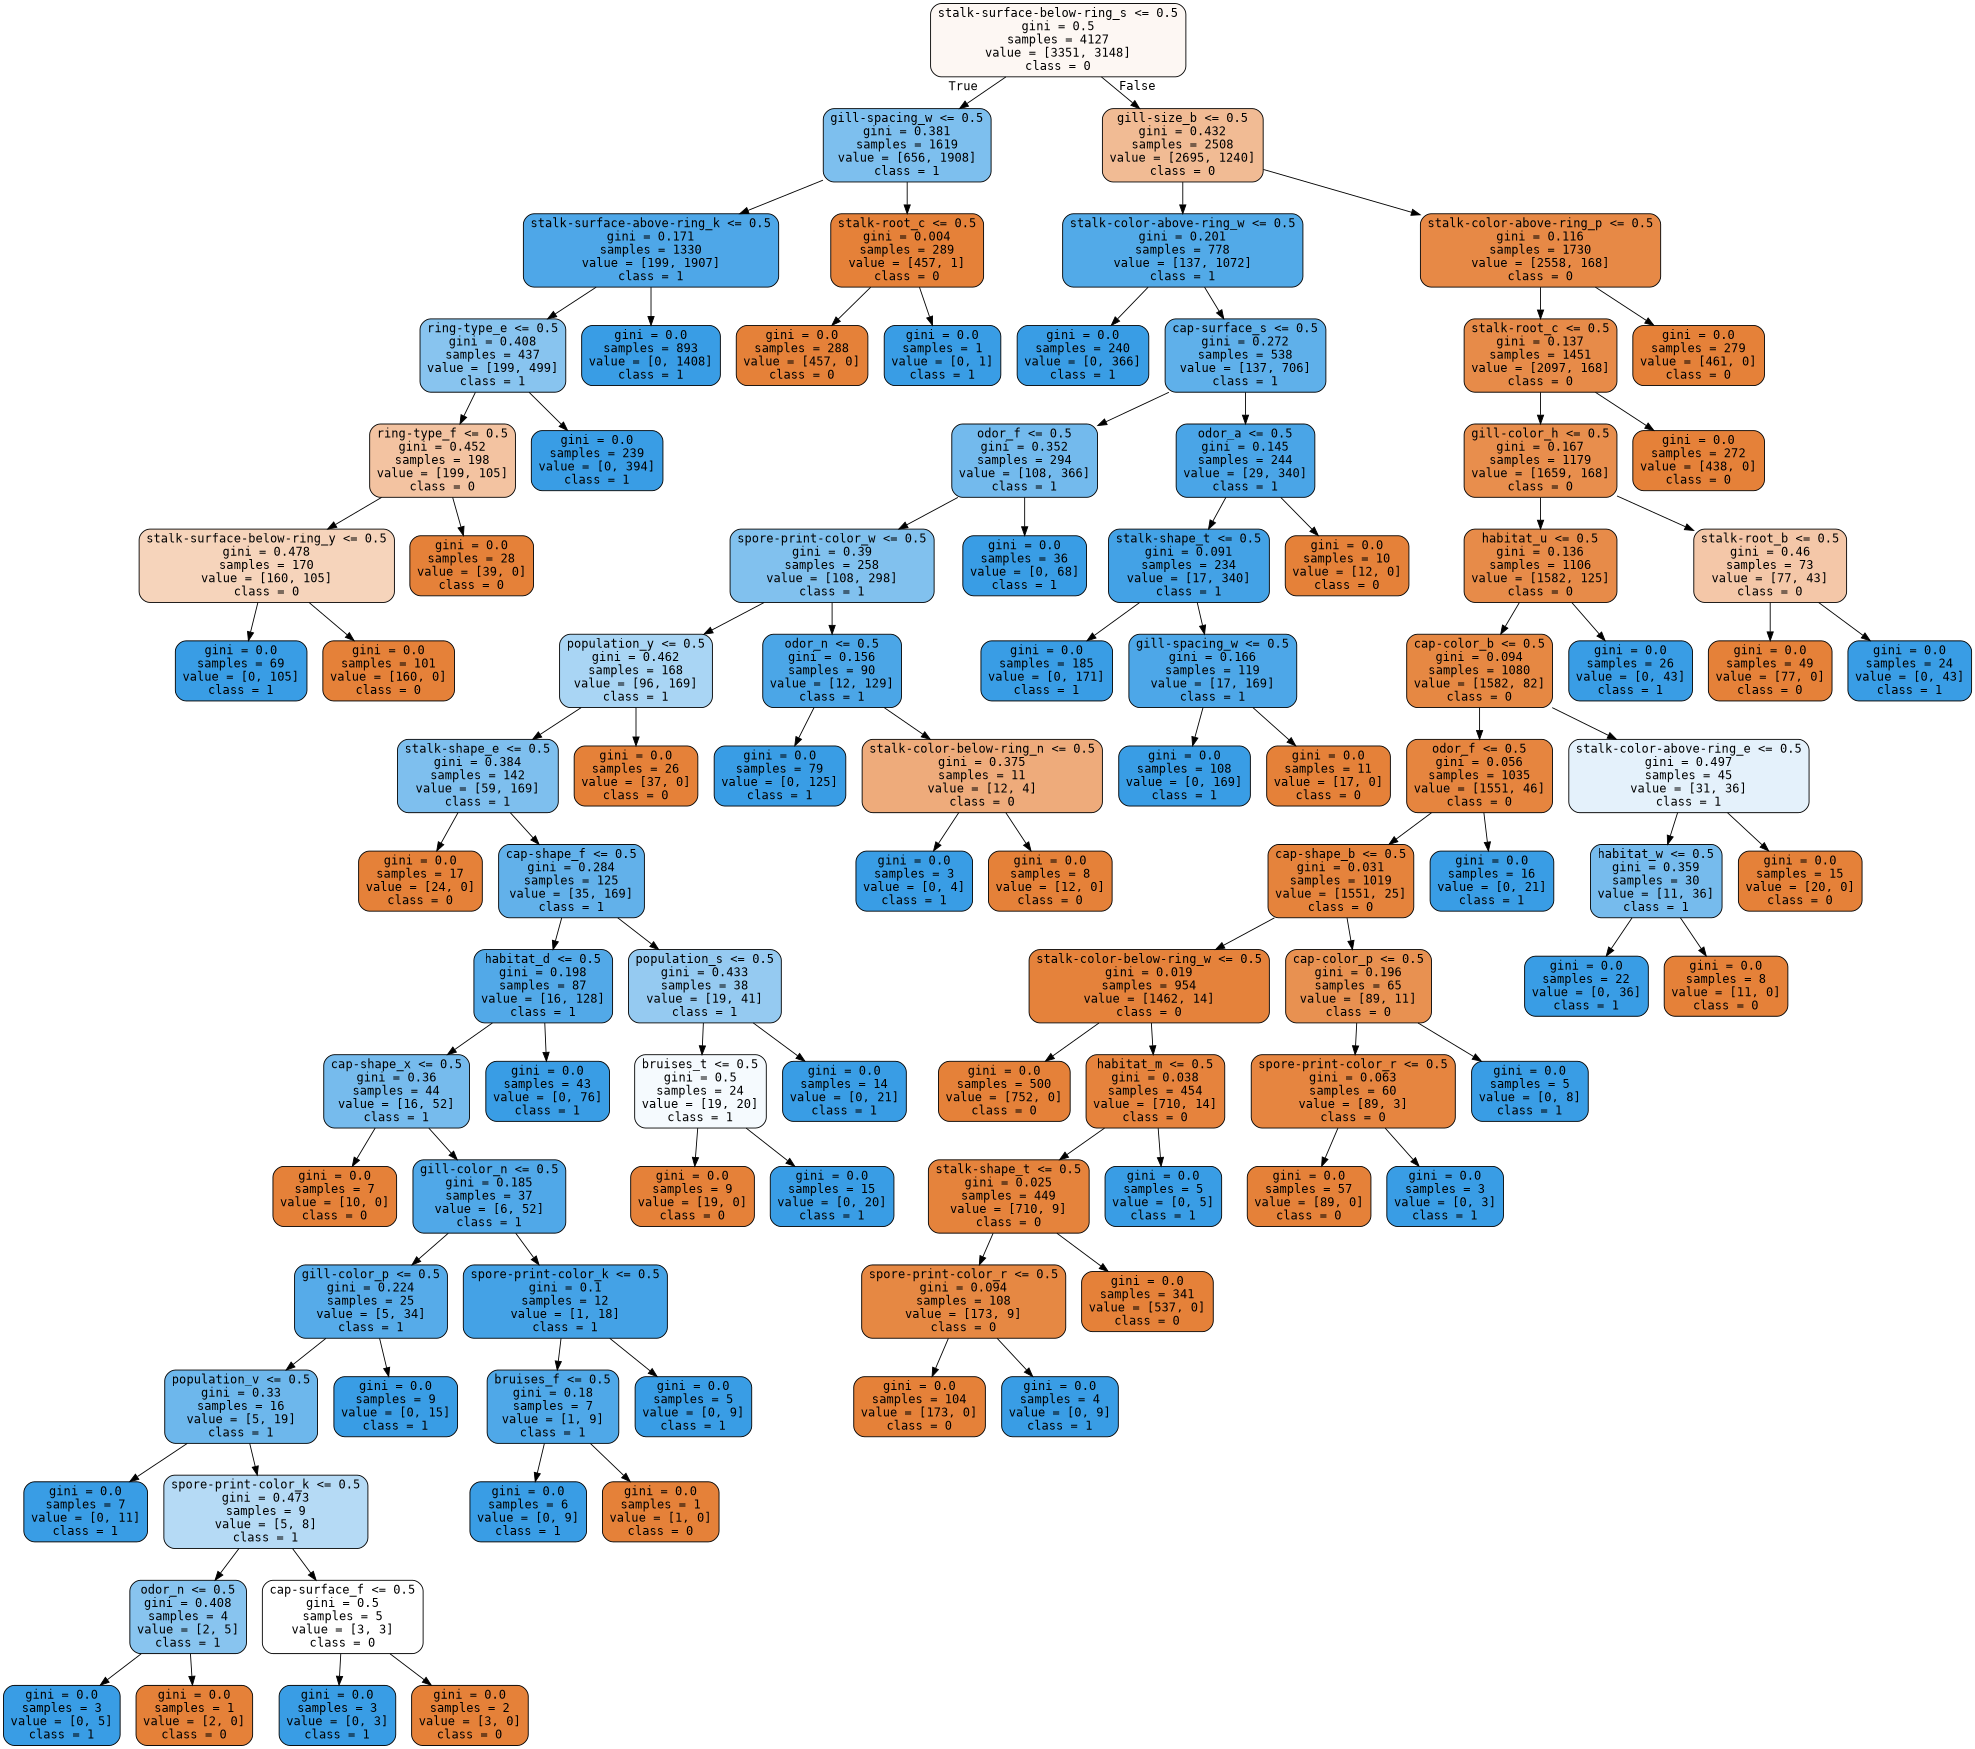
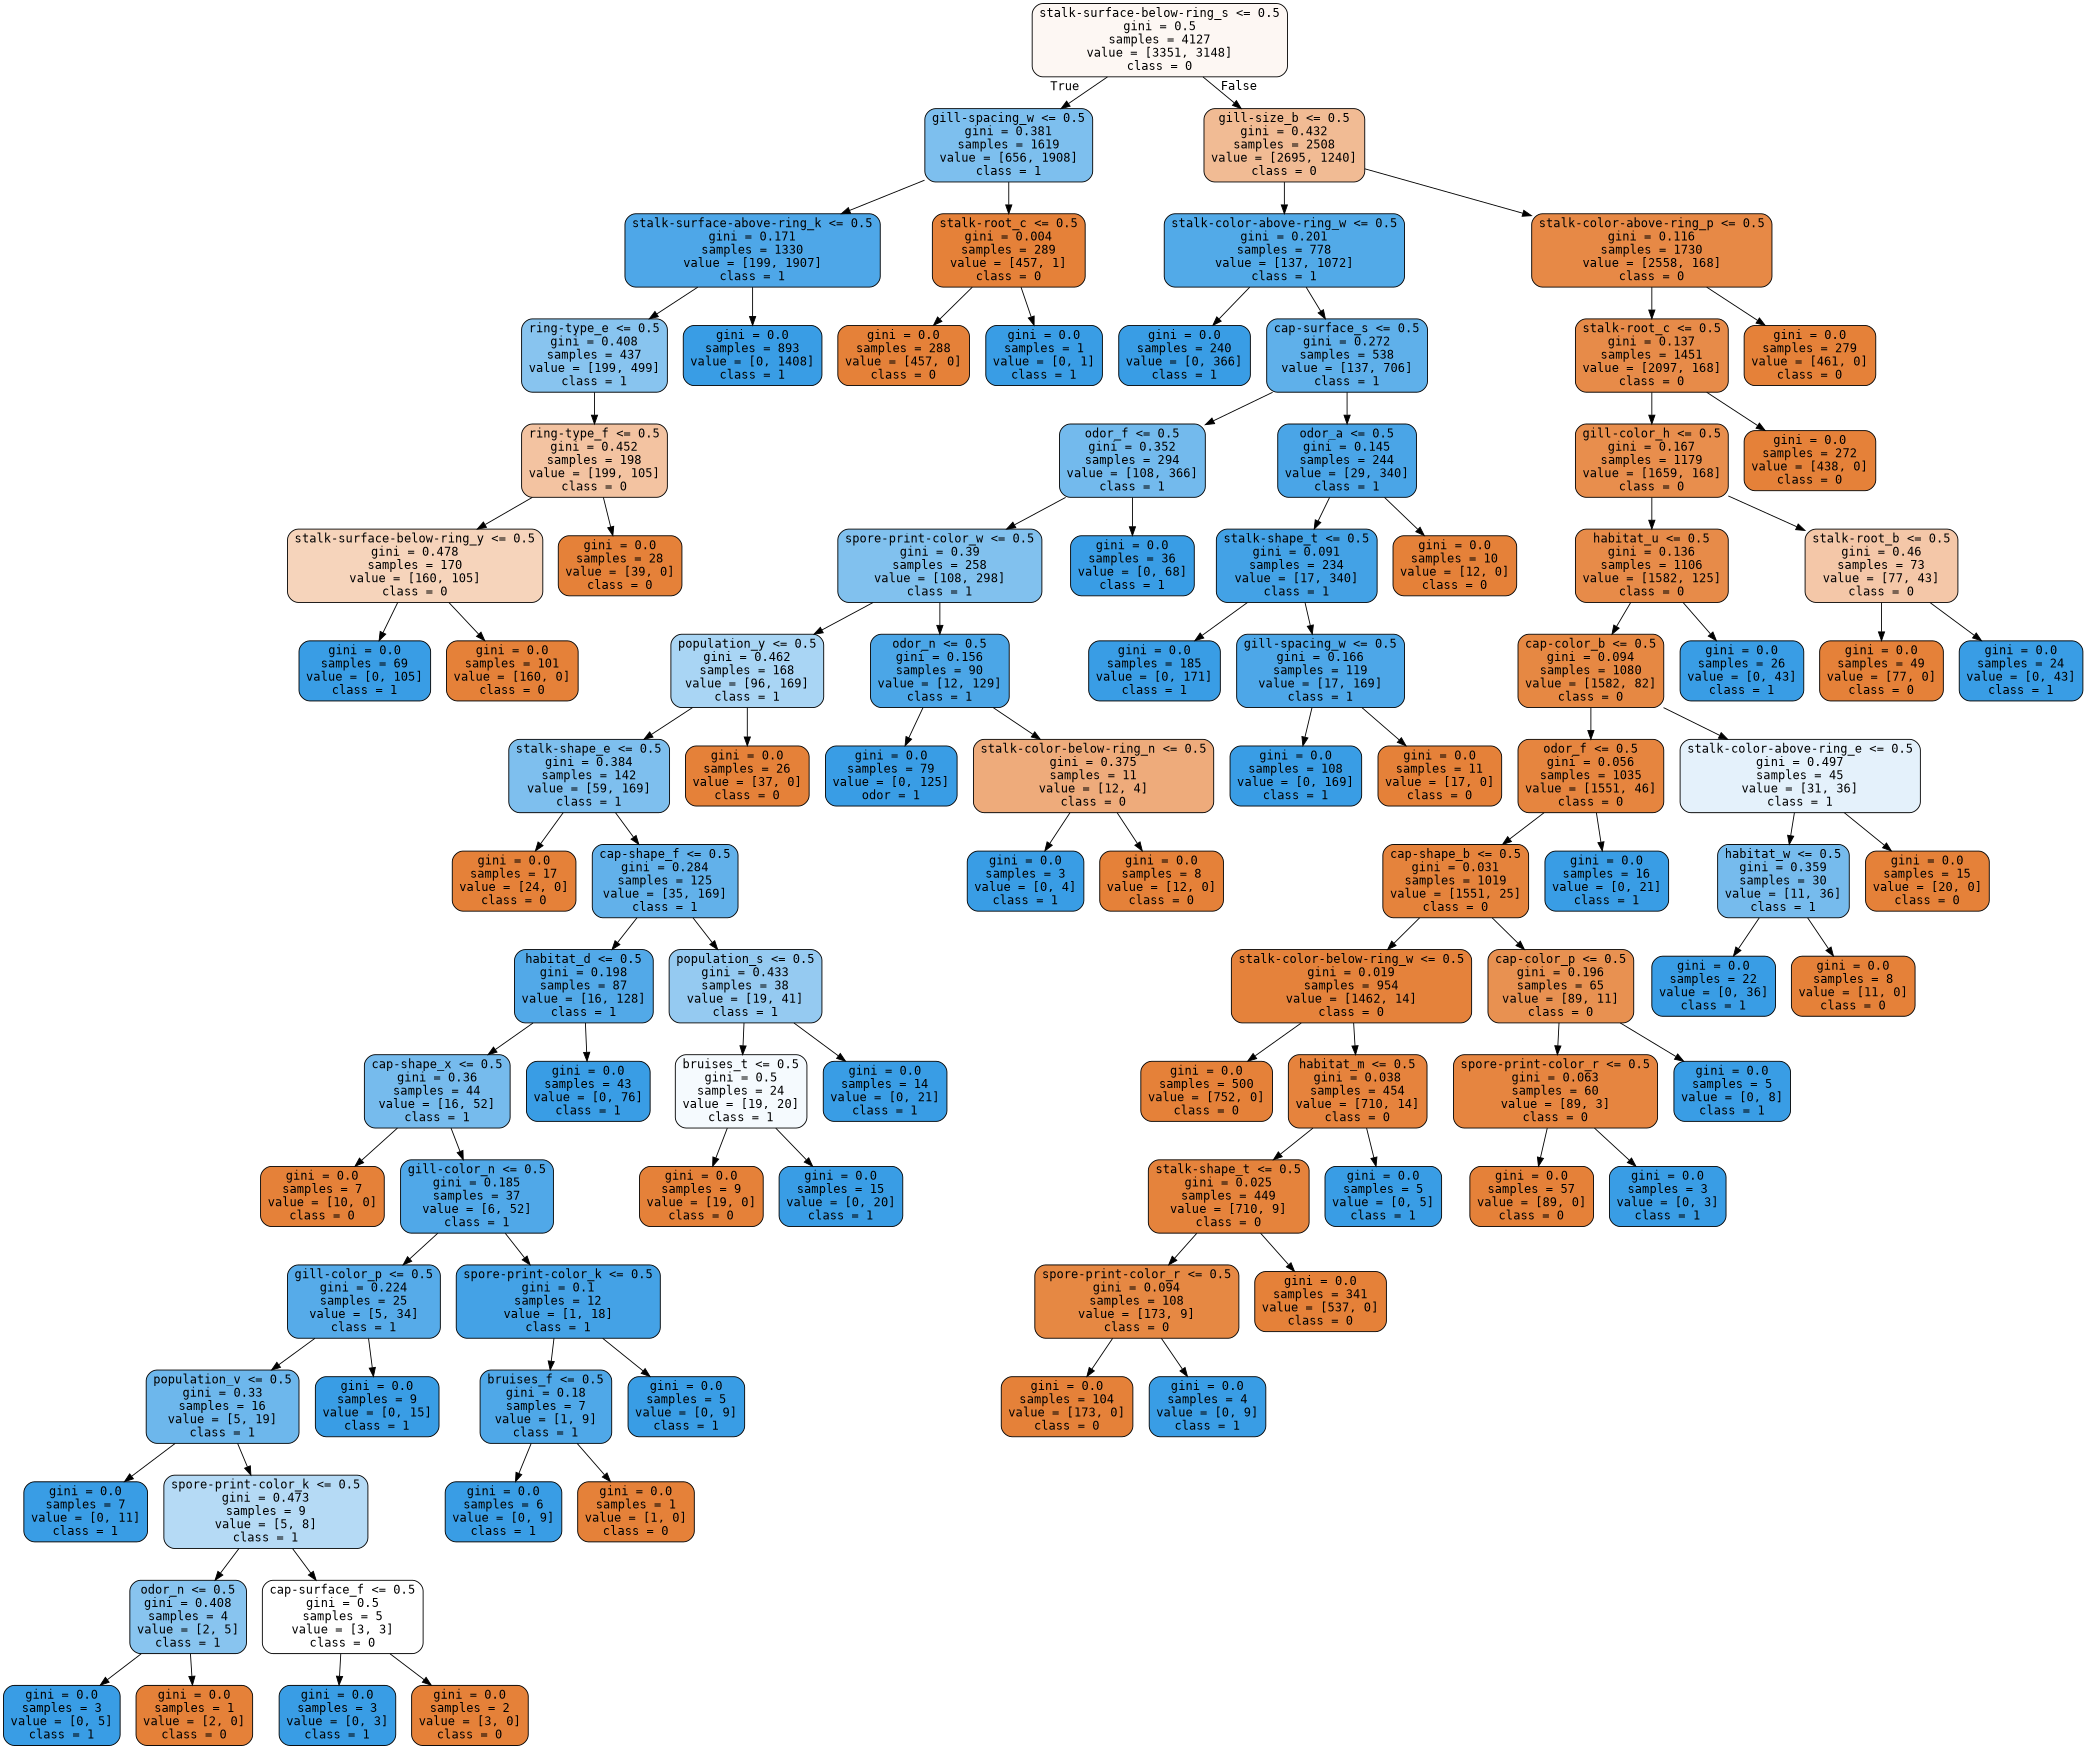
node "gini = 0.0 samples = 239 value = [0, 394] class = 1": removed
node "gini = 0.0 samples = 79 value = [0, 125] class = 1": label "gini = 0.0 samples = 79 value = [0, 125] class = 1" -> "gini = 0.0 samples = 79 value = [0, 125] odor = 1"
